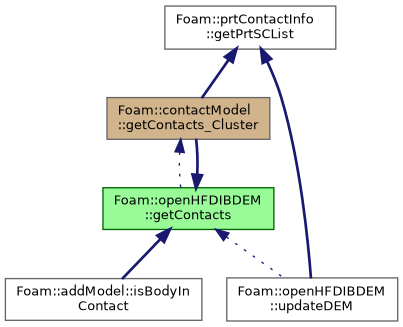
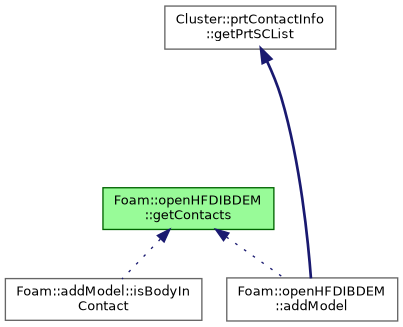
node "Foam::prtContactInfo ::getPrtSCList": label "Foam::prtContactInfo ::getPrtSCList" -> "Cluster::prtContactInfo ::getPrtSCList"
node "Foam::contactModel ::getContacts_Cluster": removed
edge "Foam::addModel::isBodyIn Contact" -> "Foam::openHFDIBDEM ::getContacts": style bold -> dotted
node "Foam::openHFDIBDEM ::updateDEM": label "Foam::openHFDIBDEM ::updateDEM" -> "Foam::openHFDIBDEM ::addModel"
